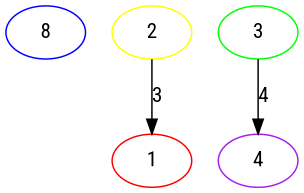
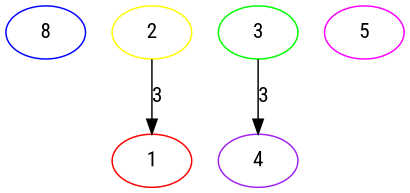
node "5": added
edge "3" -> "4": label "4" -> "3"
